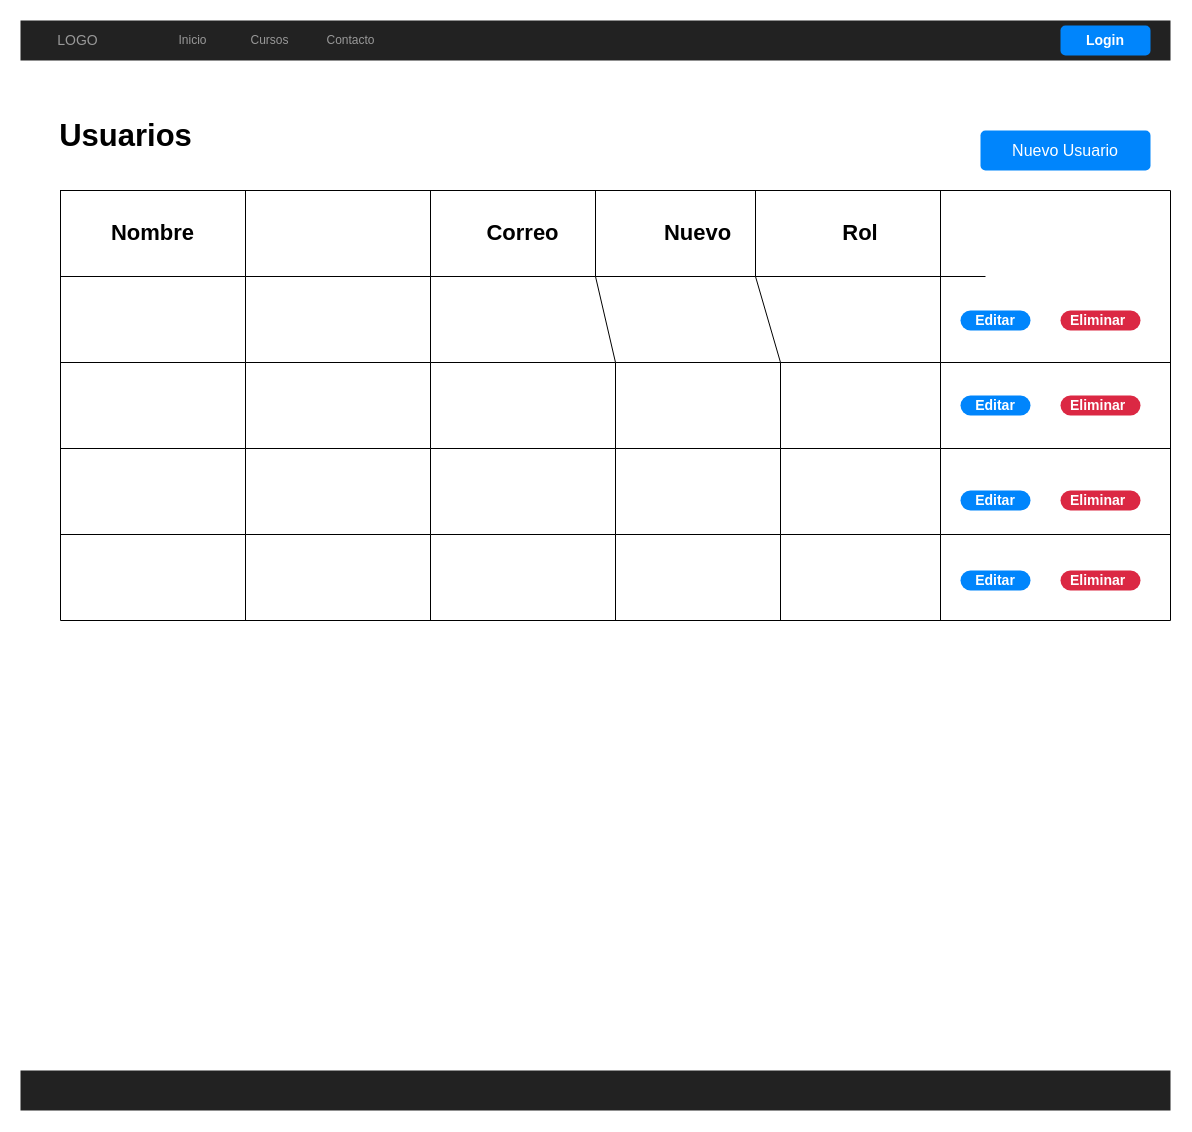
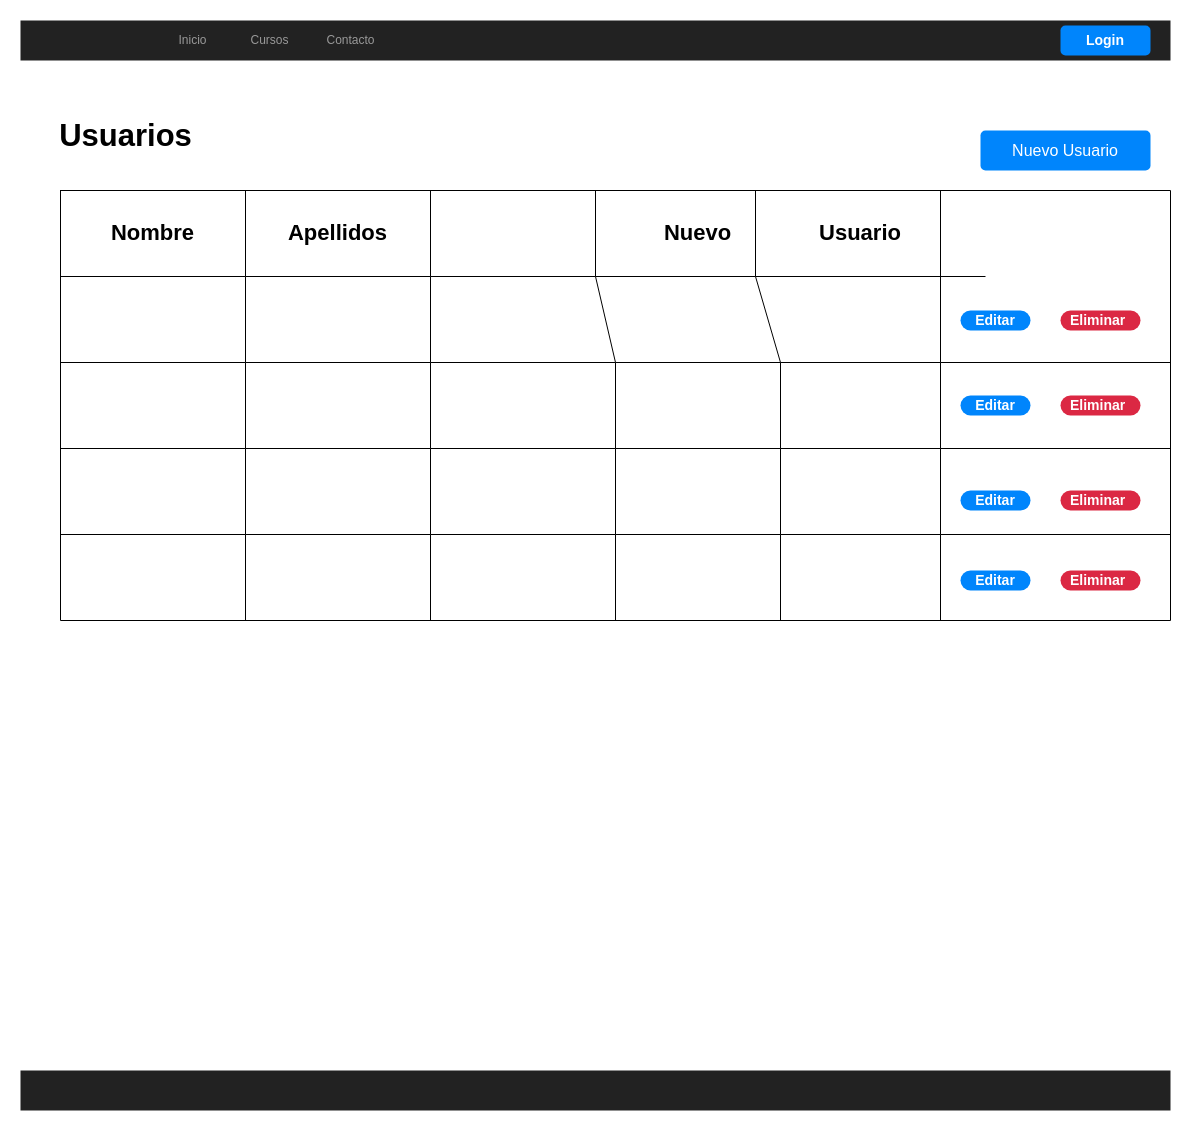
node "LOGO": removed
node "Apellidos": added
node "Correo": removed
node "Rol": label "Rol" -> "Usuario"
